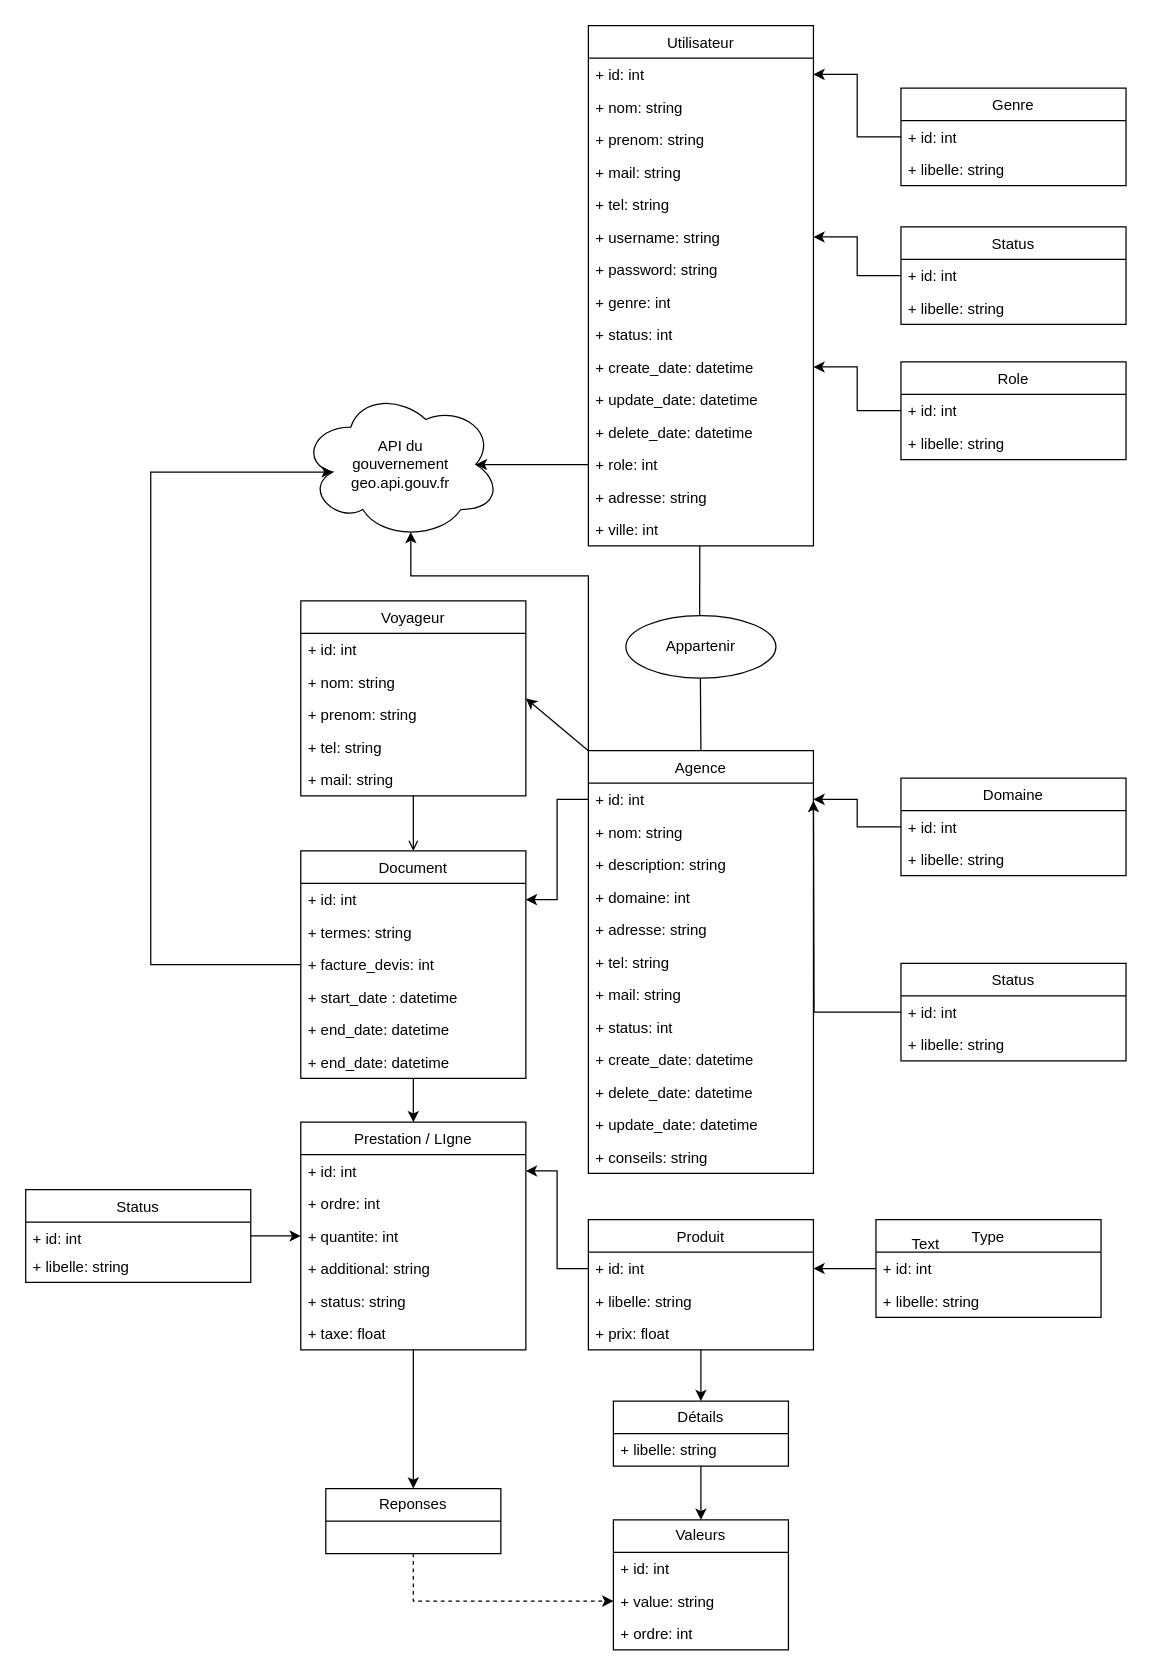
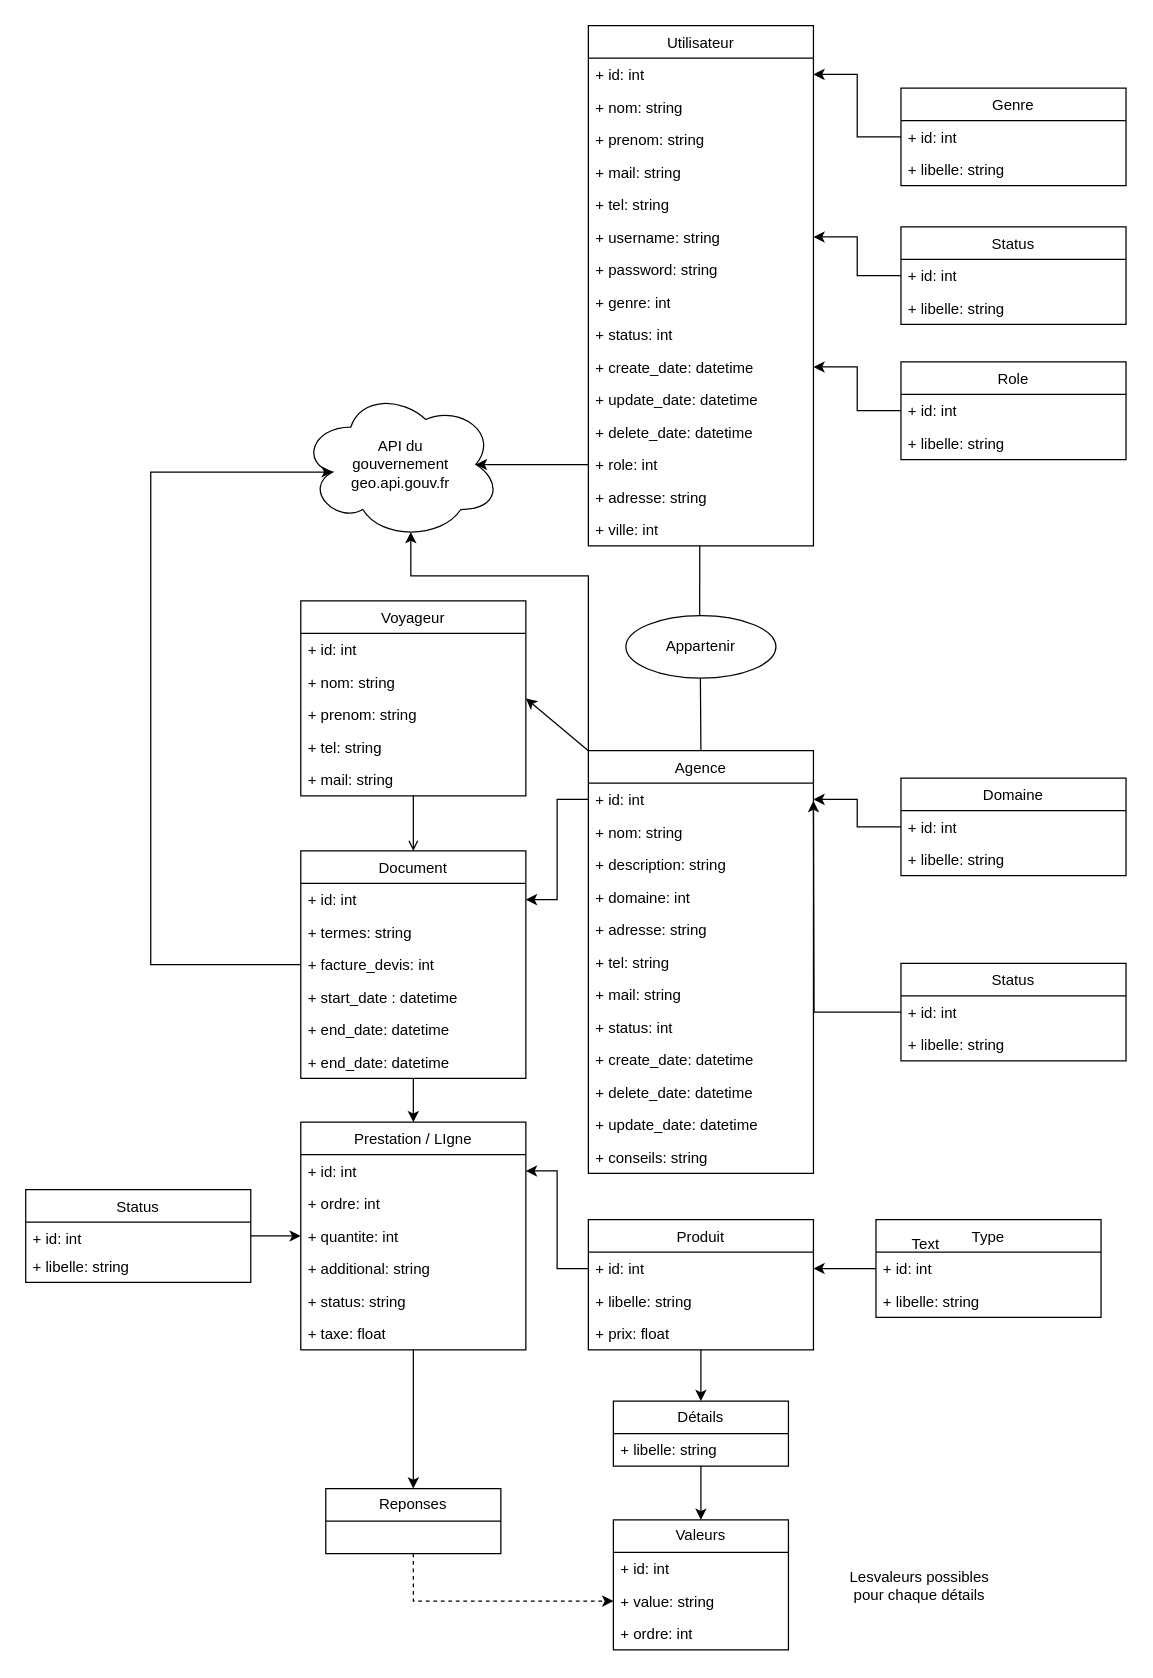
node "Lesvaleurs possibles pour chaque détails": added
